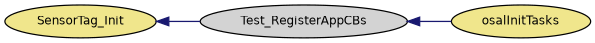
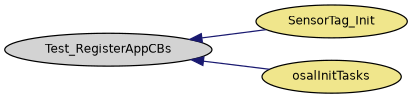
edge "Test_RegisterAppCBs" -> "SensorTag_Init": reversed
